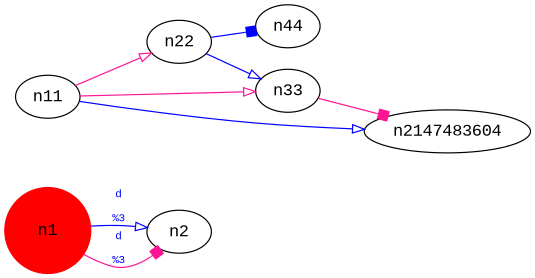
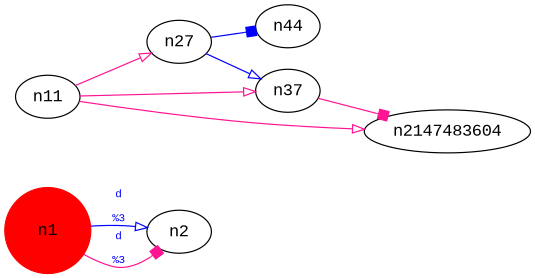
node "n22": label "n22" -> "n27"
node "n33": label "n33" -> "n37"
edge "n11" -> "n2147483604": color blue -> deeppink
